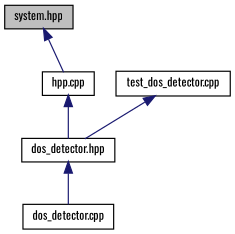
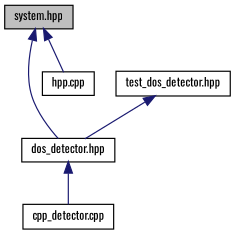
node "test_dos_detector.cpp": label "test_dos_detector.cpp" -> "test_dos_detector.hpp"
edge "dos_detector.hpp" -> "hpp.cpp": now "dos_detector.hpp" -> "system.hpp"
node "dos_detector.cpp": label "dos_detector.cpp" -> "cpp_detector.cpp"
